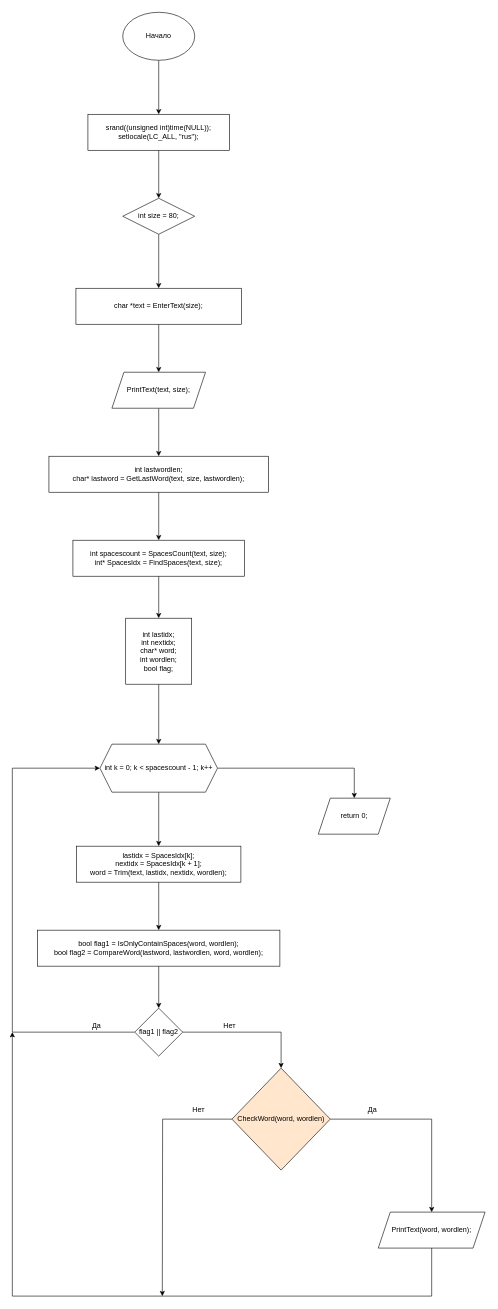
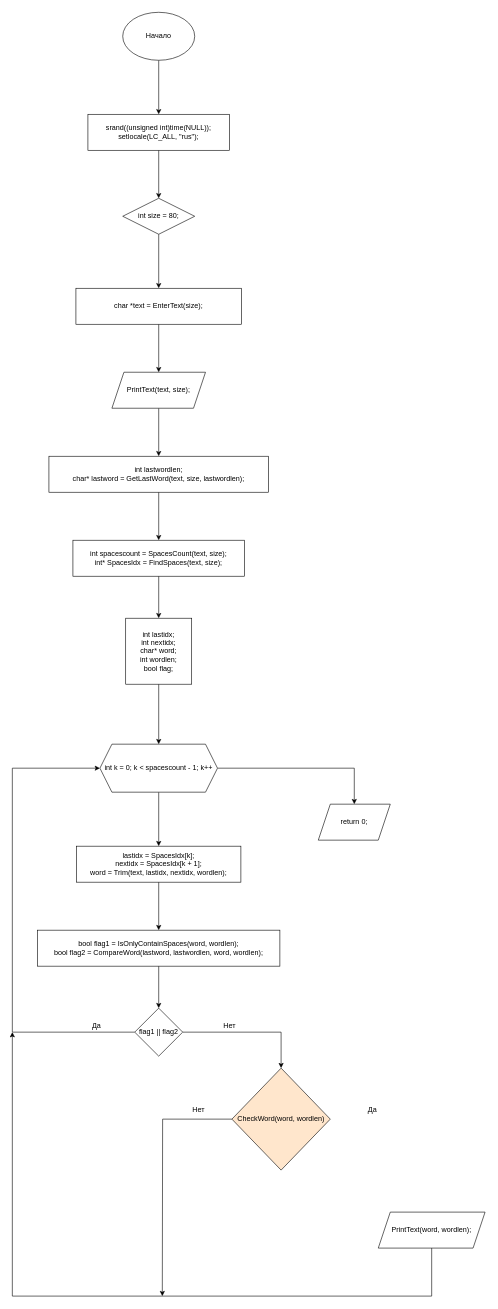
node "return 0;": moved (354, 816) -> (354, 822)
edge "CheckWord(word, wordlen)" -> "PrintText(word, wordlen);": removed
